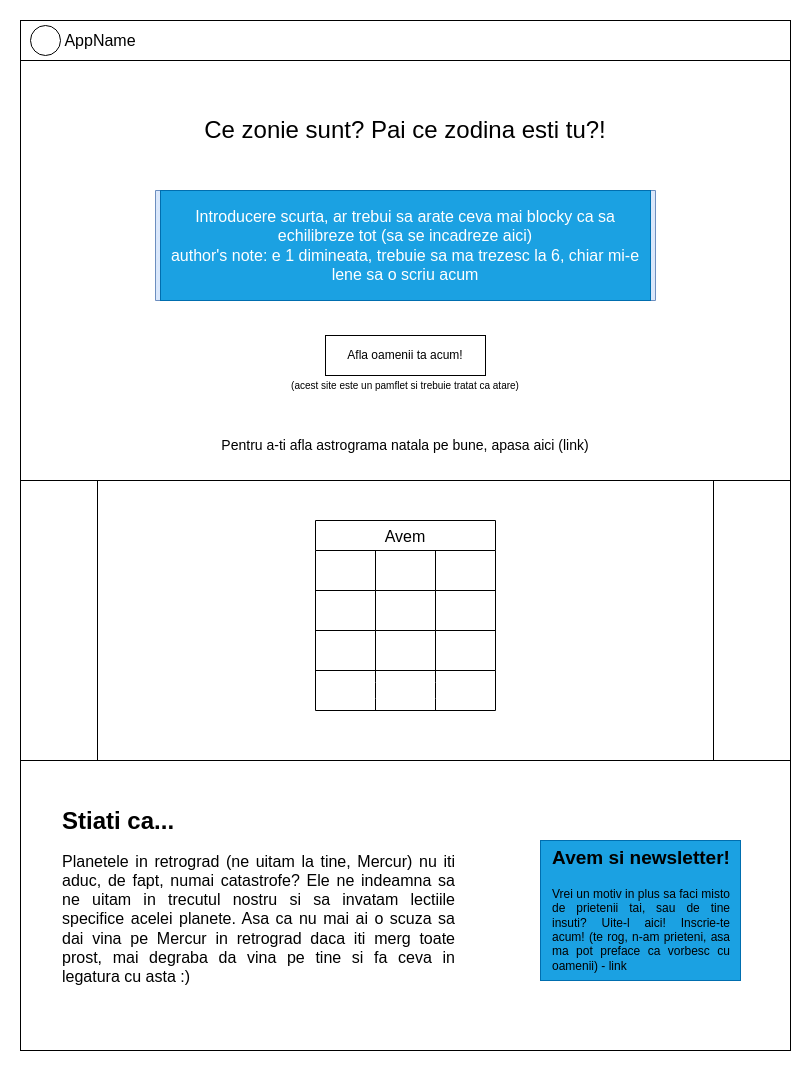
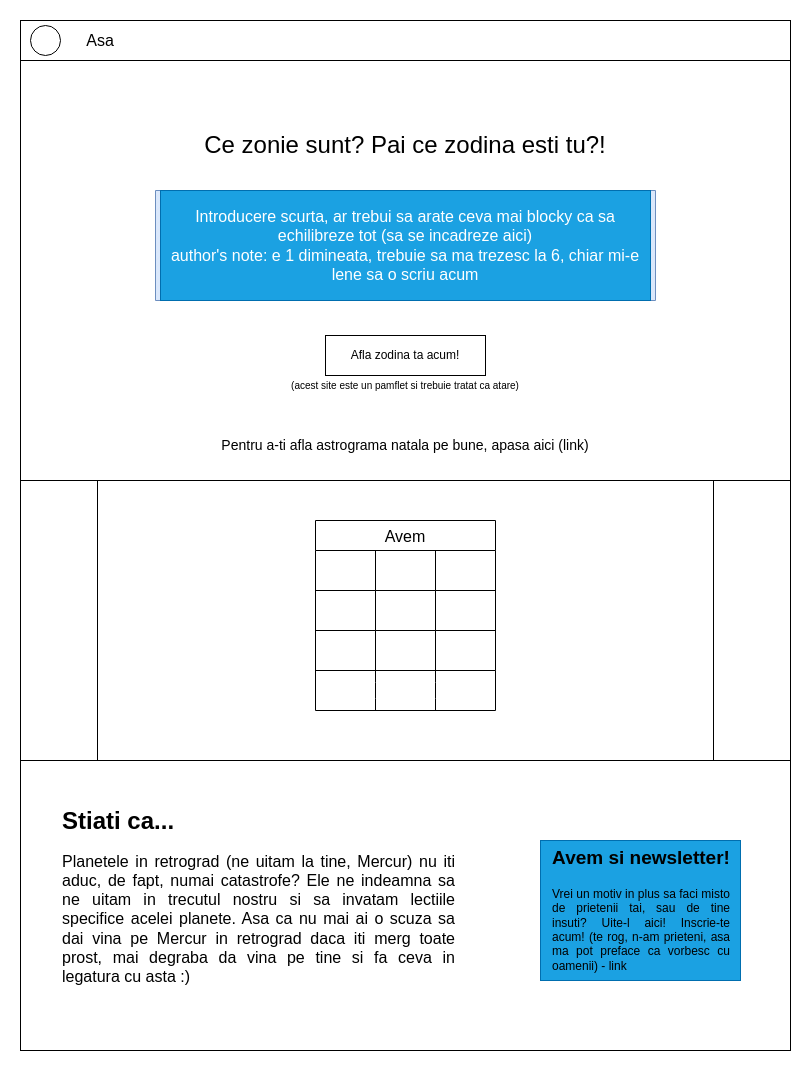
node "AppName": label "AppName" -> "Asa"
node "Ce zonie sunt? Pai ce zodina esti tu?!": moved (406, 131) -> (406, 146)
node "Afla oamenii ta acum!": label "Afla oamenii ta acum!" -> "Afla zodina ta acum!"
